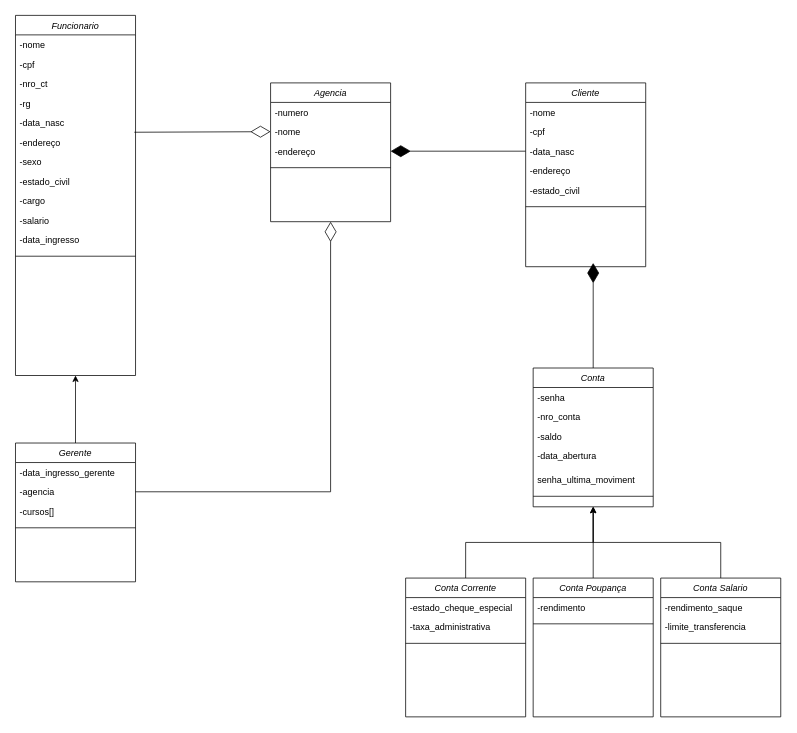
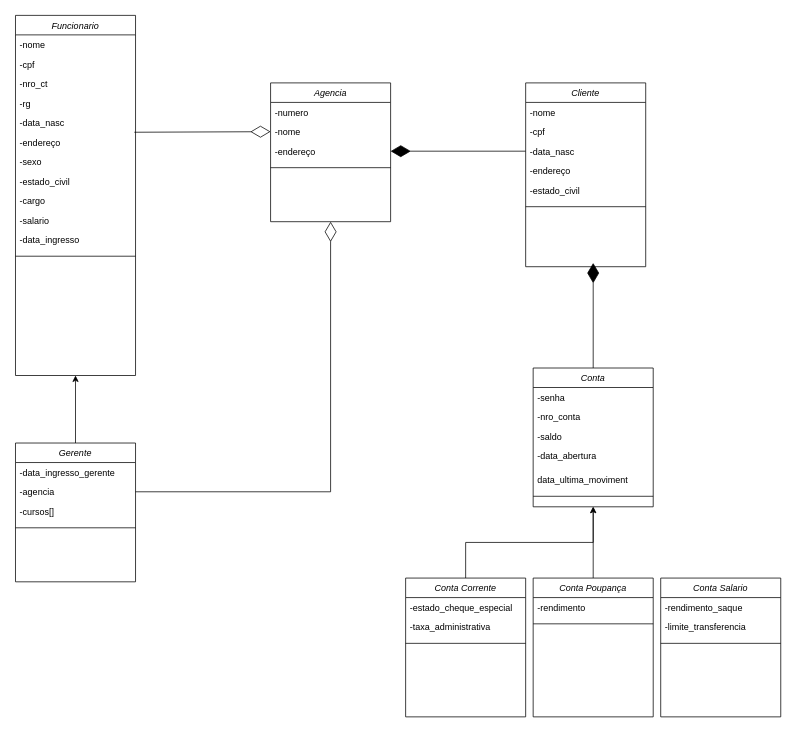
node "senha_ultima_moviment": label "senha_ultima_moviment" -> "data_ultima_moviment"
edge "Conta Salario" -> "Conta": removed
